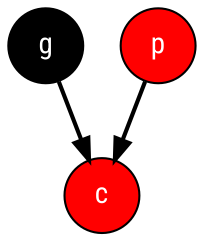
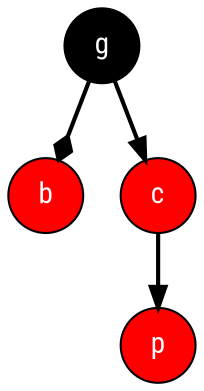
edge "p" -> "c": reversed
node "b": added
